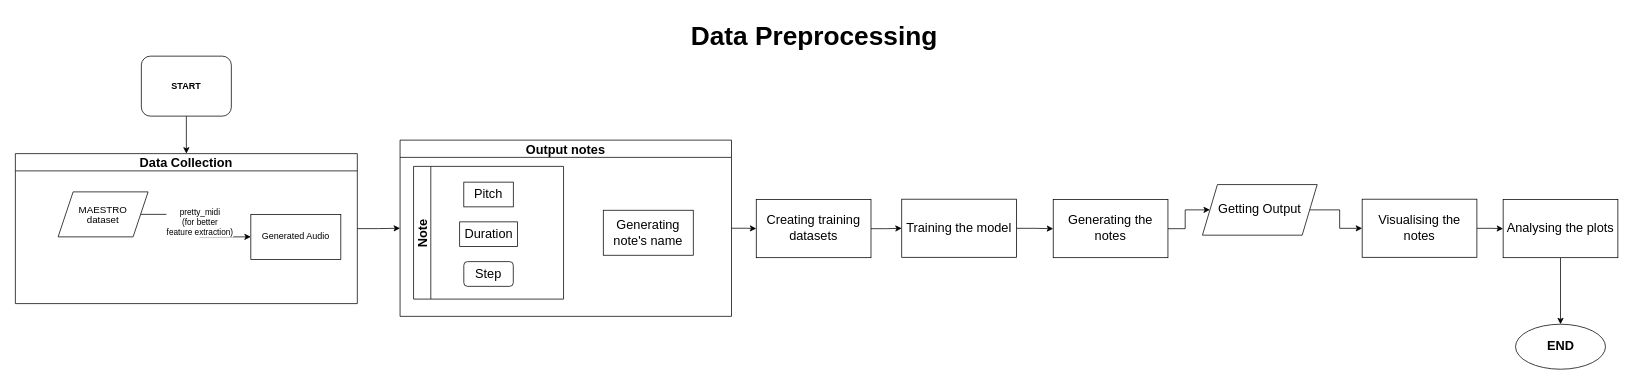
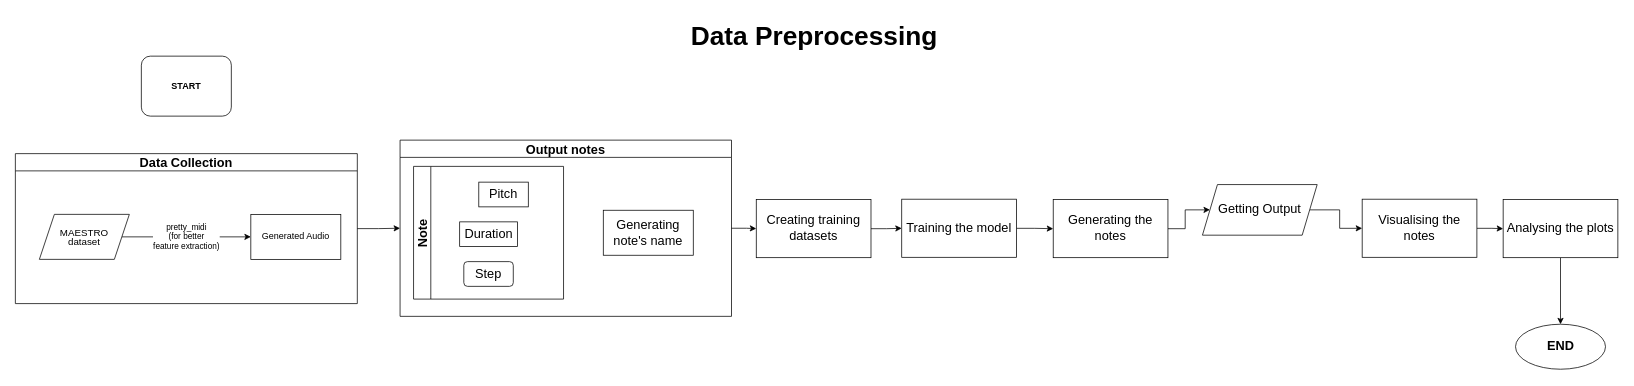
edge "START" -> "Data Collection": removed
node "Pitch": moved (489, 194) -> (504, 194)
node "MAESTROdataset": moved (103, 214) -> (84, 237)
